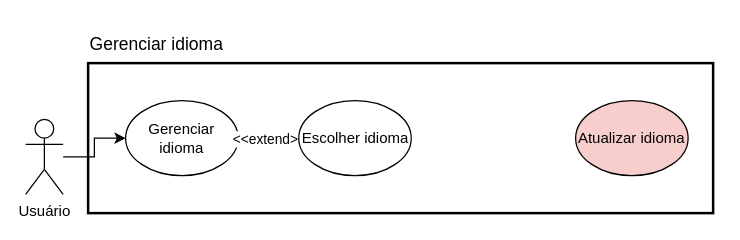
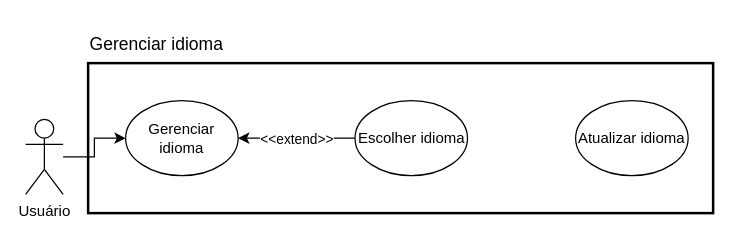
node "Escolher idioma": moved (355, 138) -> (411, 138)
node "Atualizar idioma": fillcolor #f8cecc -> #ffffff
